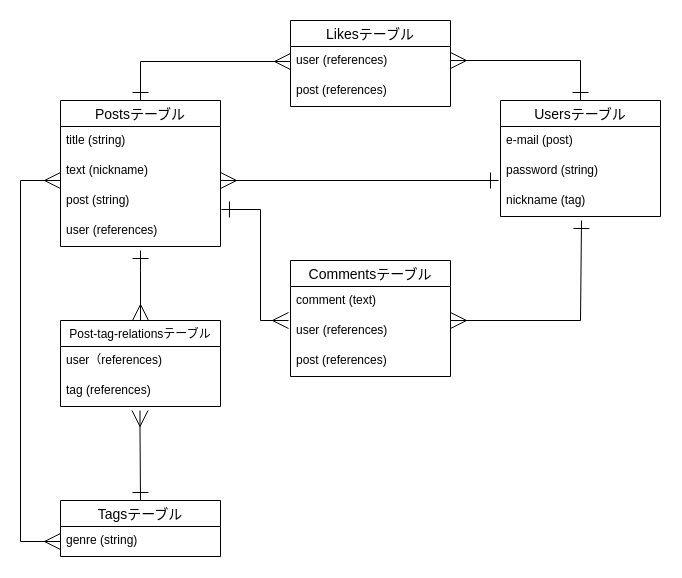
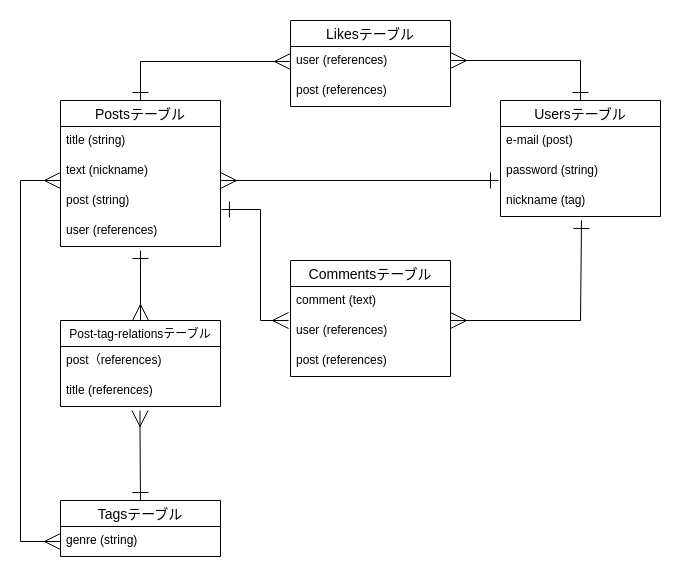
node "user（references)": label "user（references)" -> "post（references)"
node "tag (references)": label "tag (references)" -> "title (references)"
